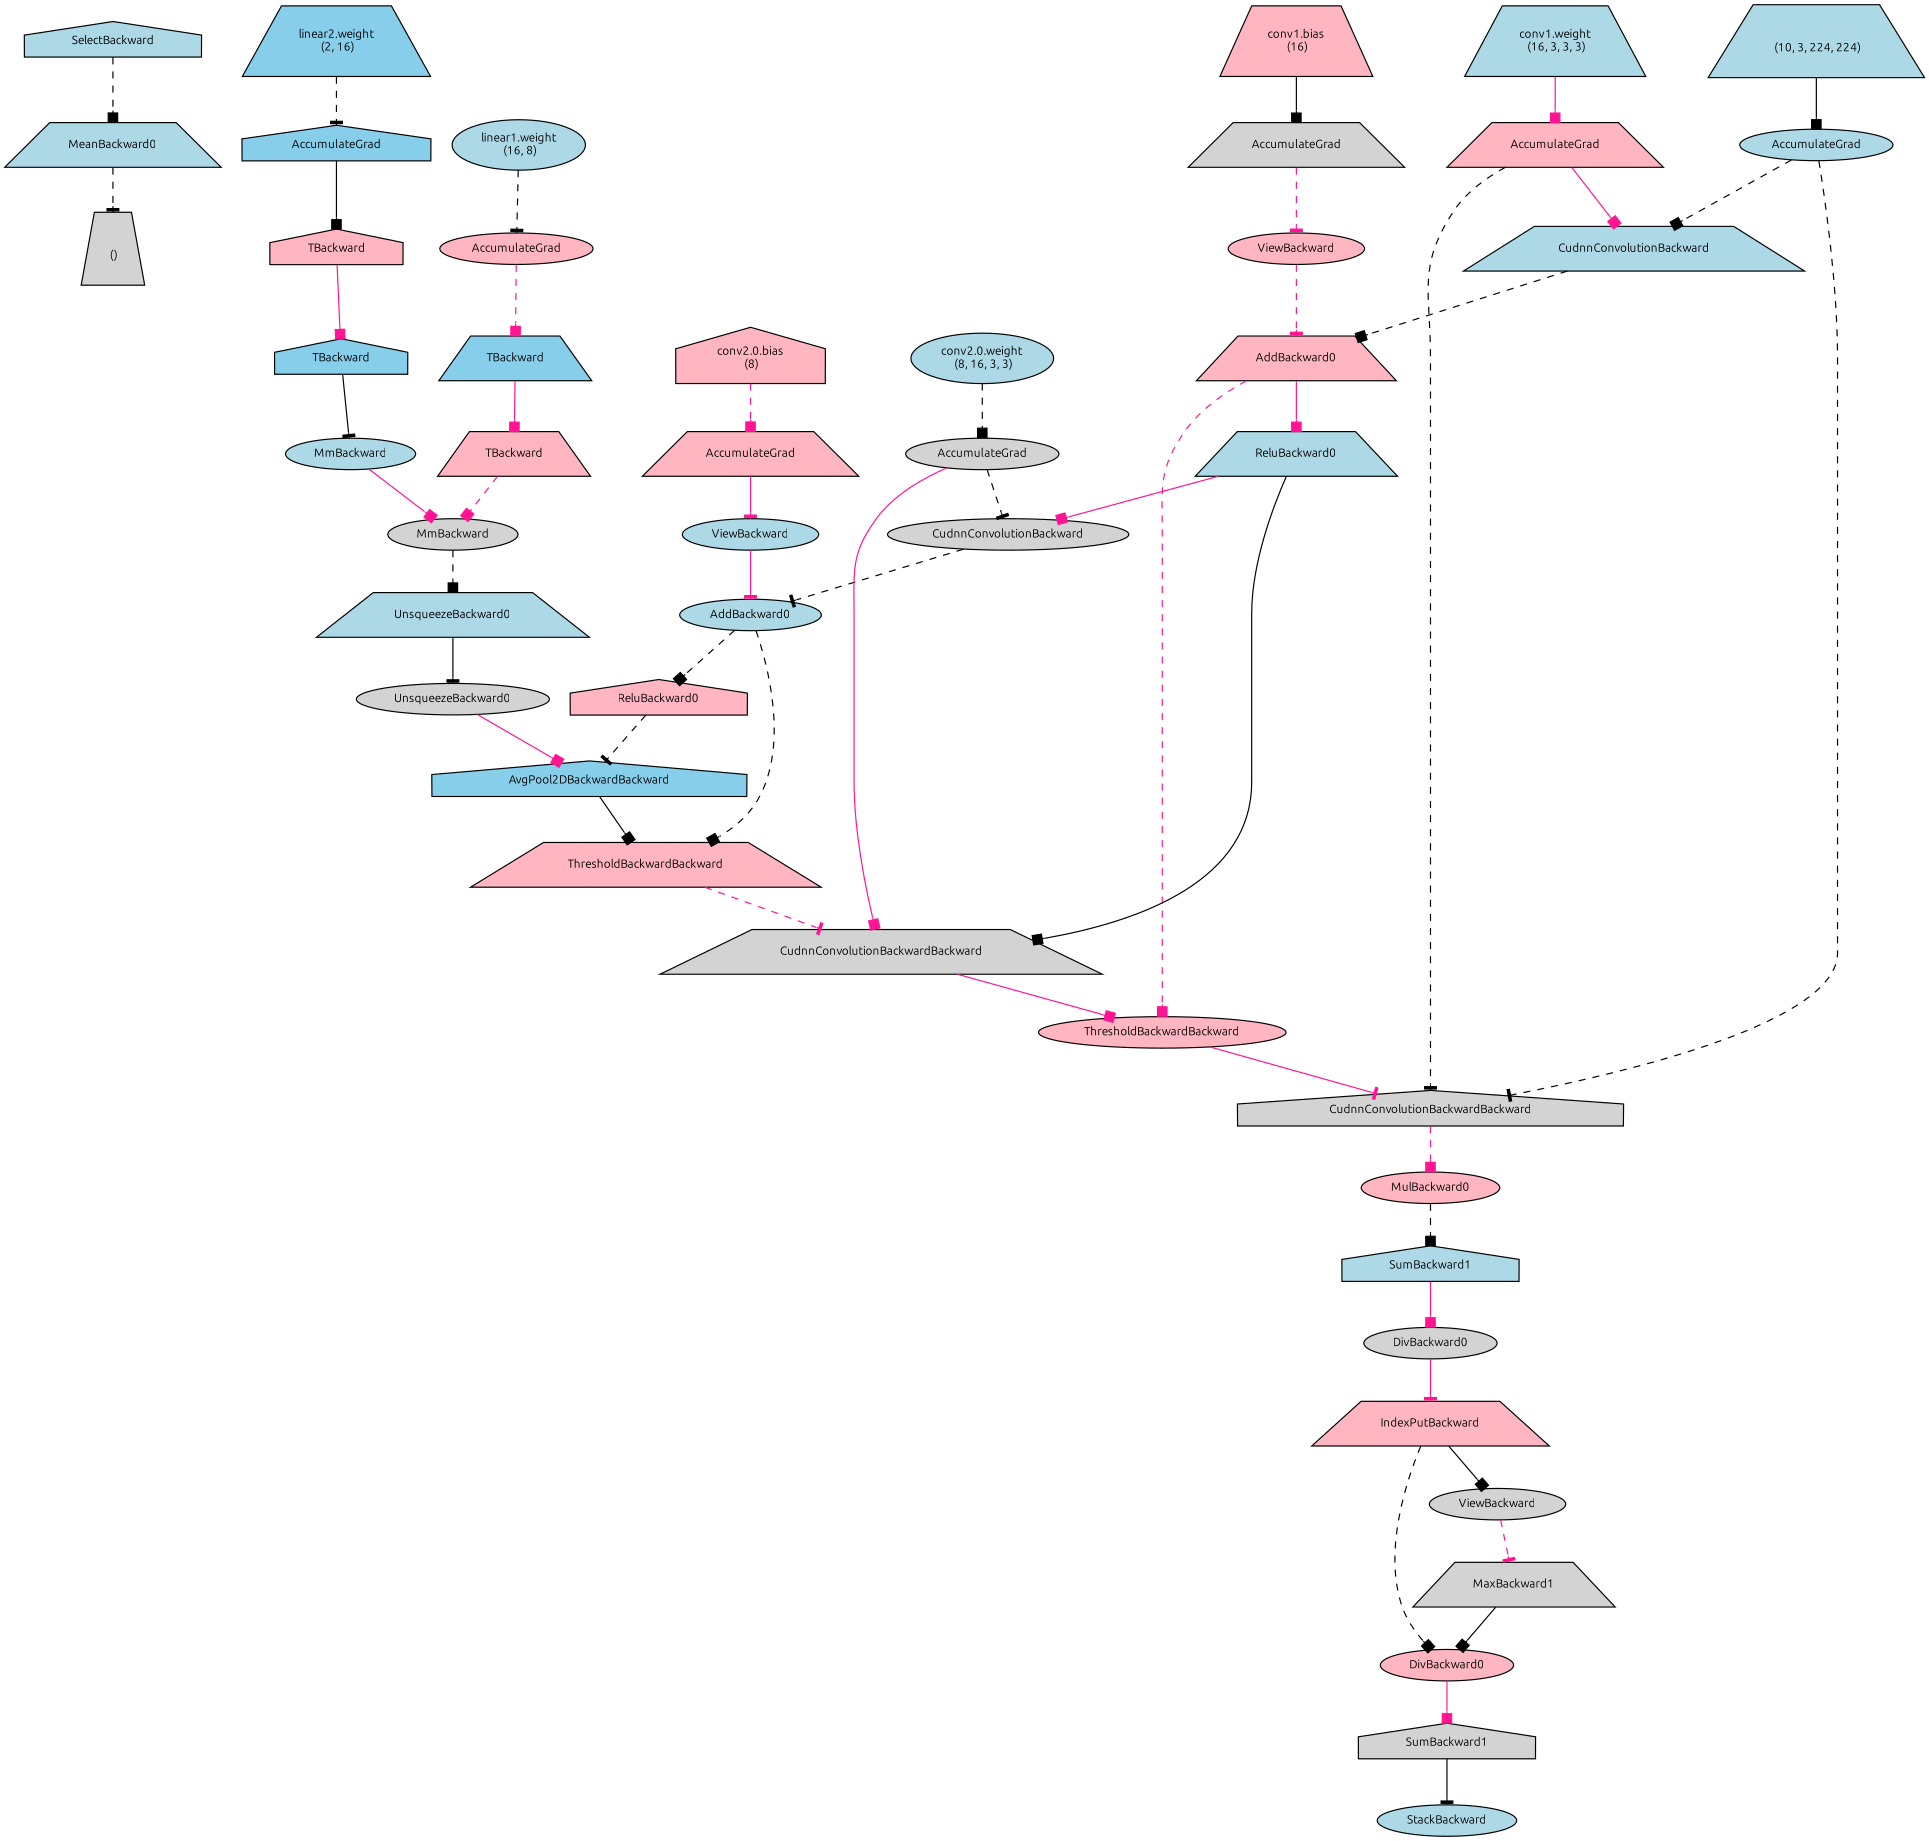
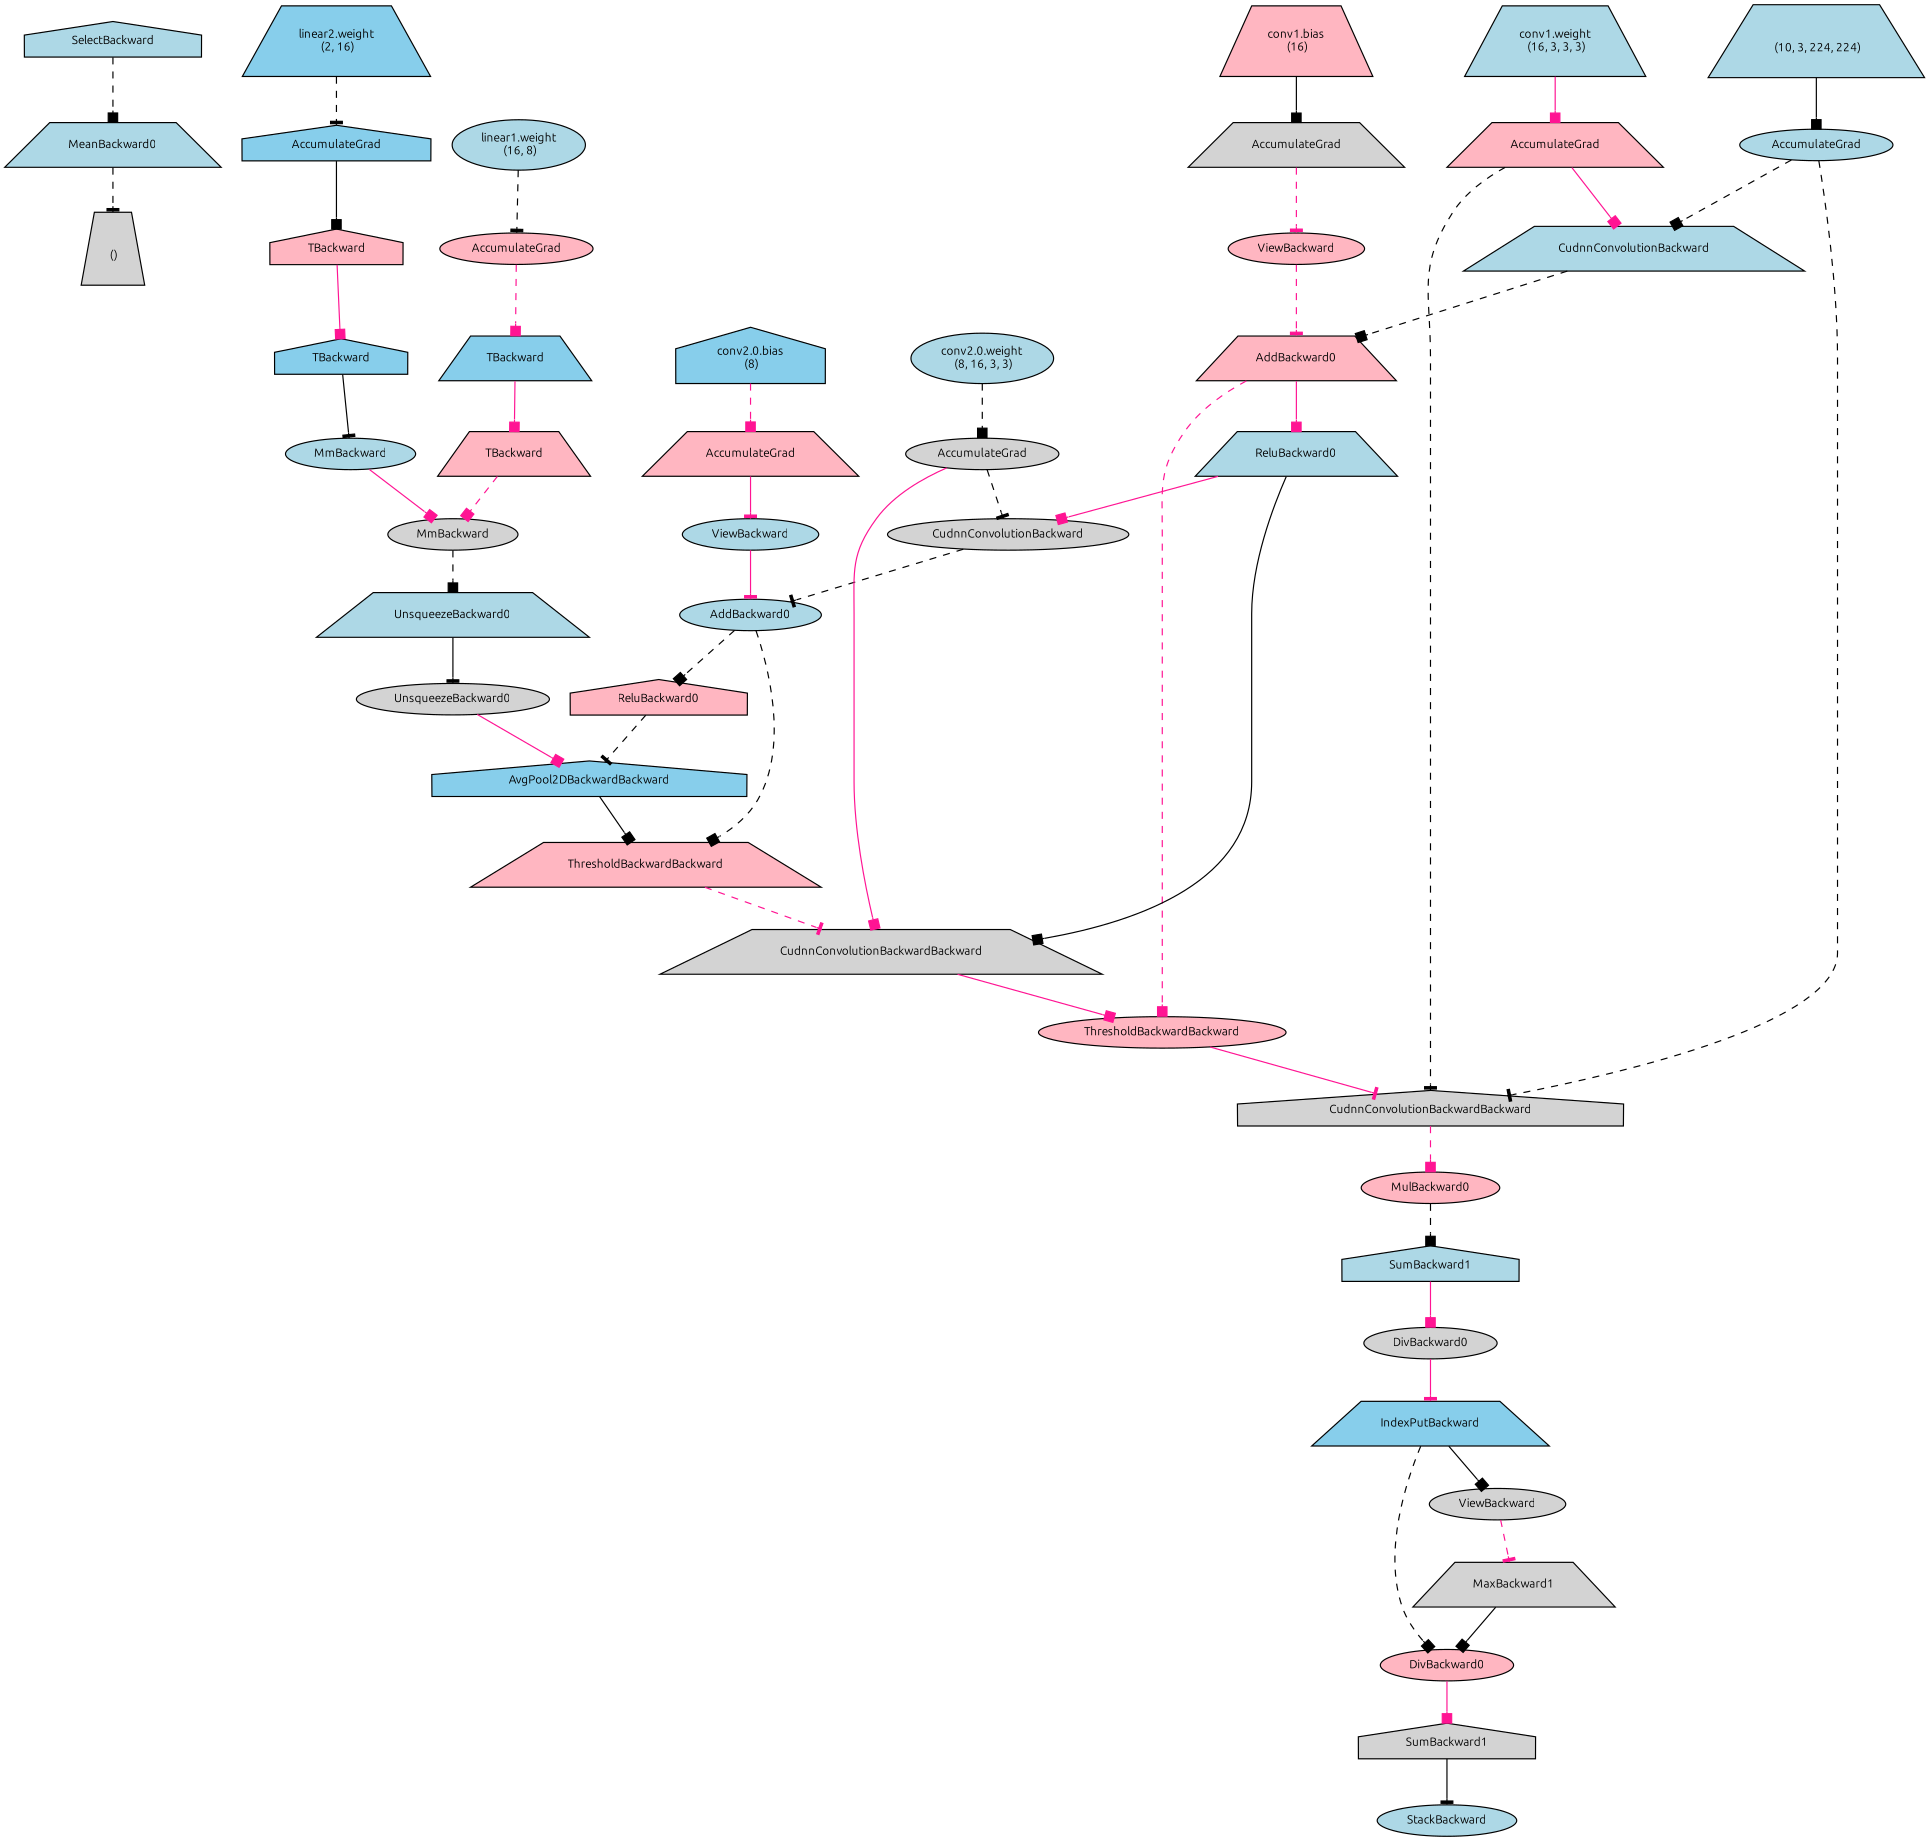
node "conv2.0.bias (8)": fillcolor lightpink -> skyblue
node "IndexPutBackward": fillcolor lightpink -> skyblue
